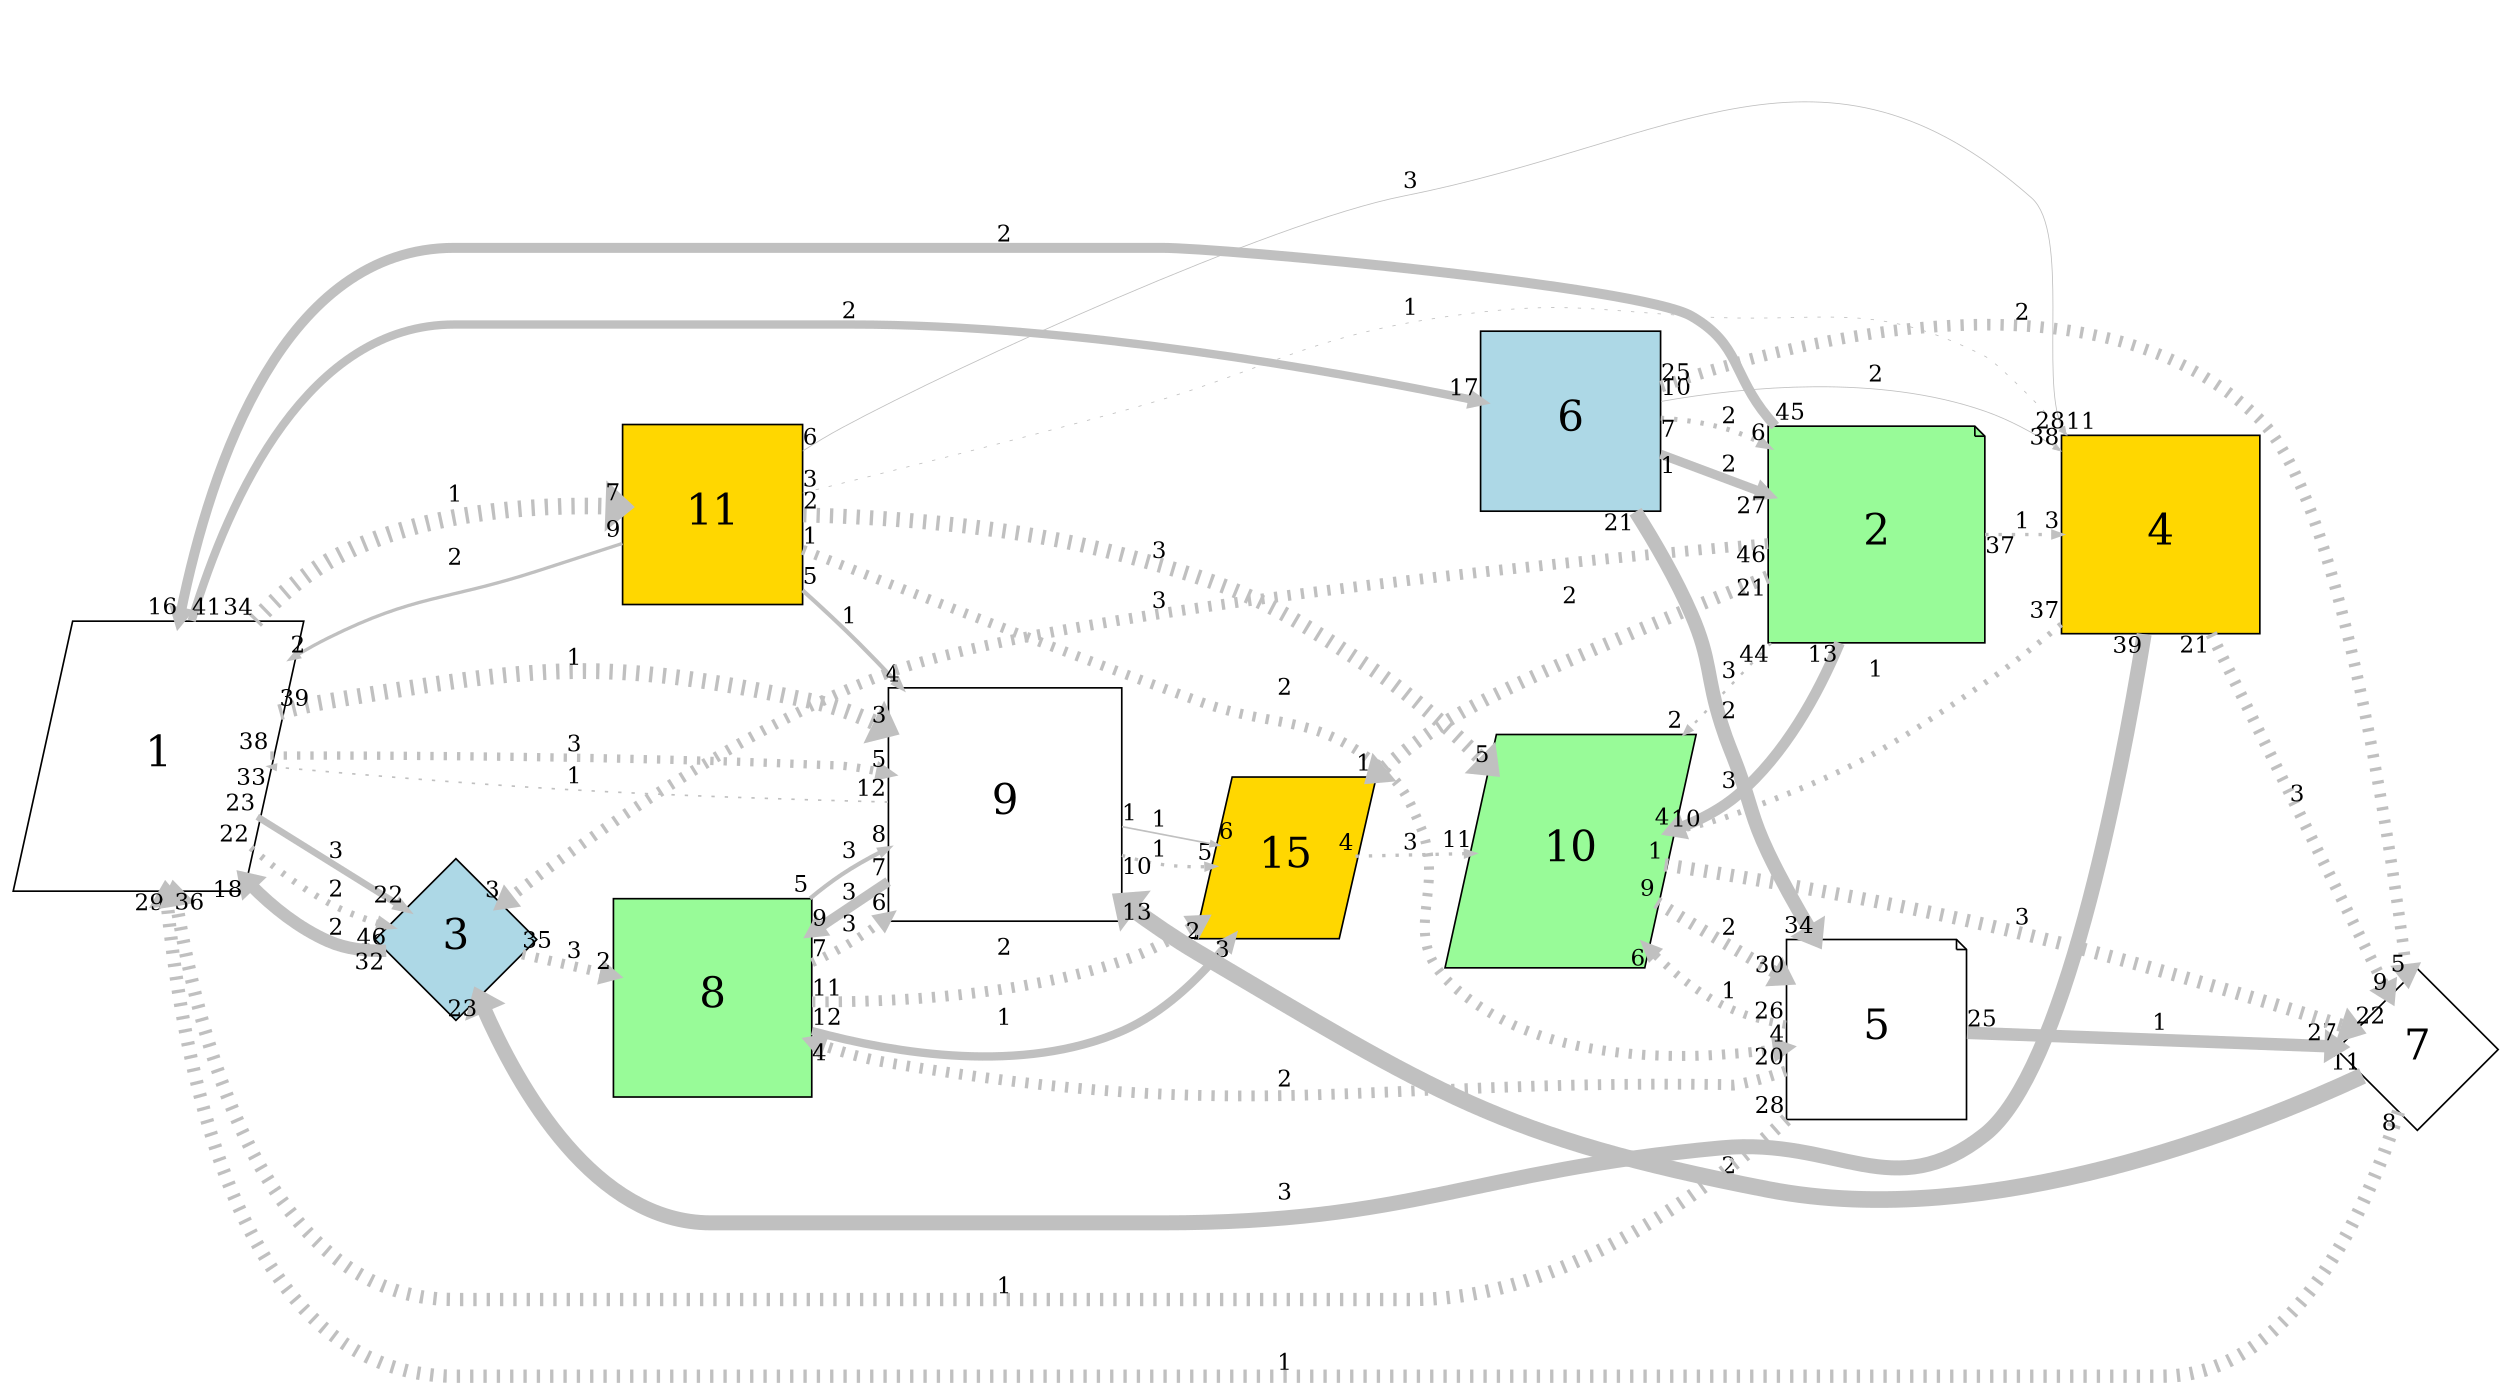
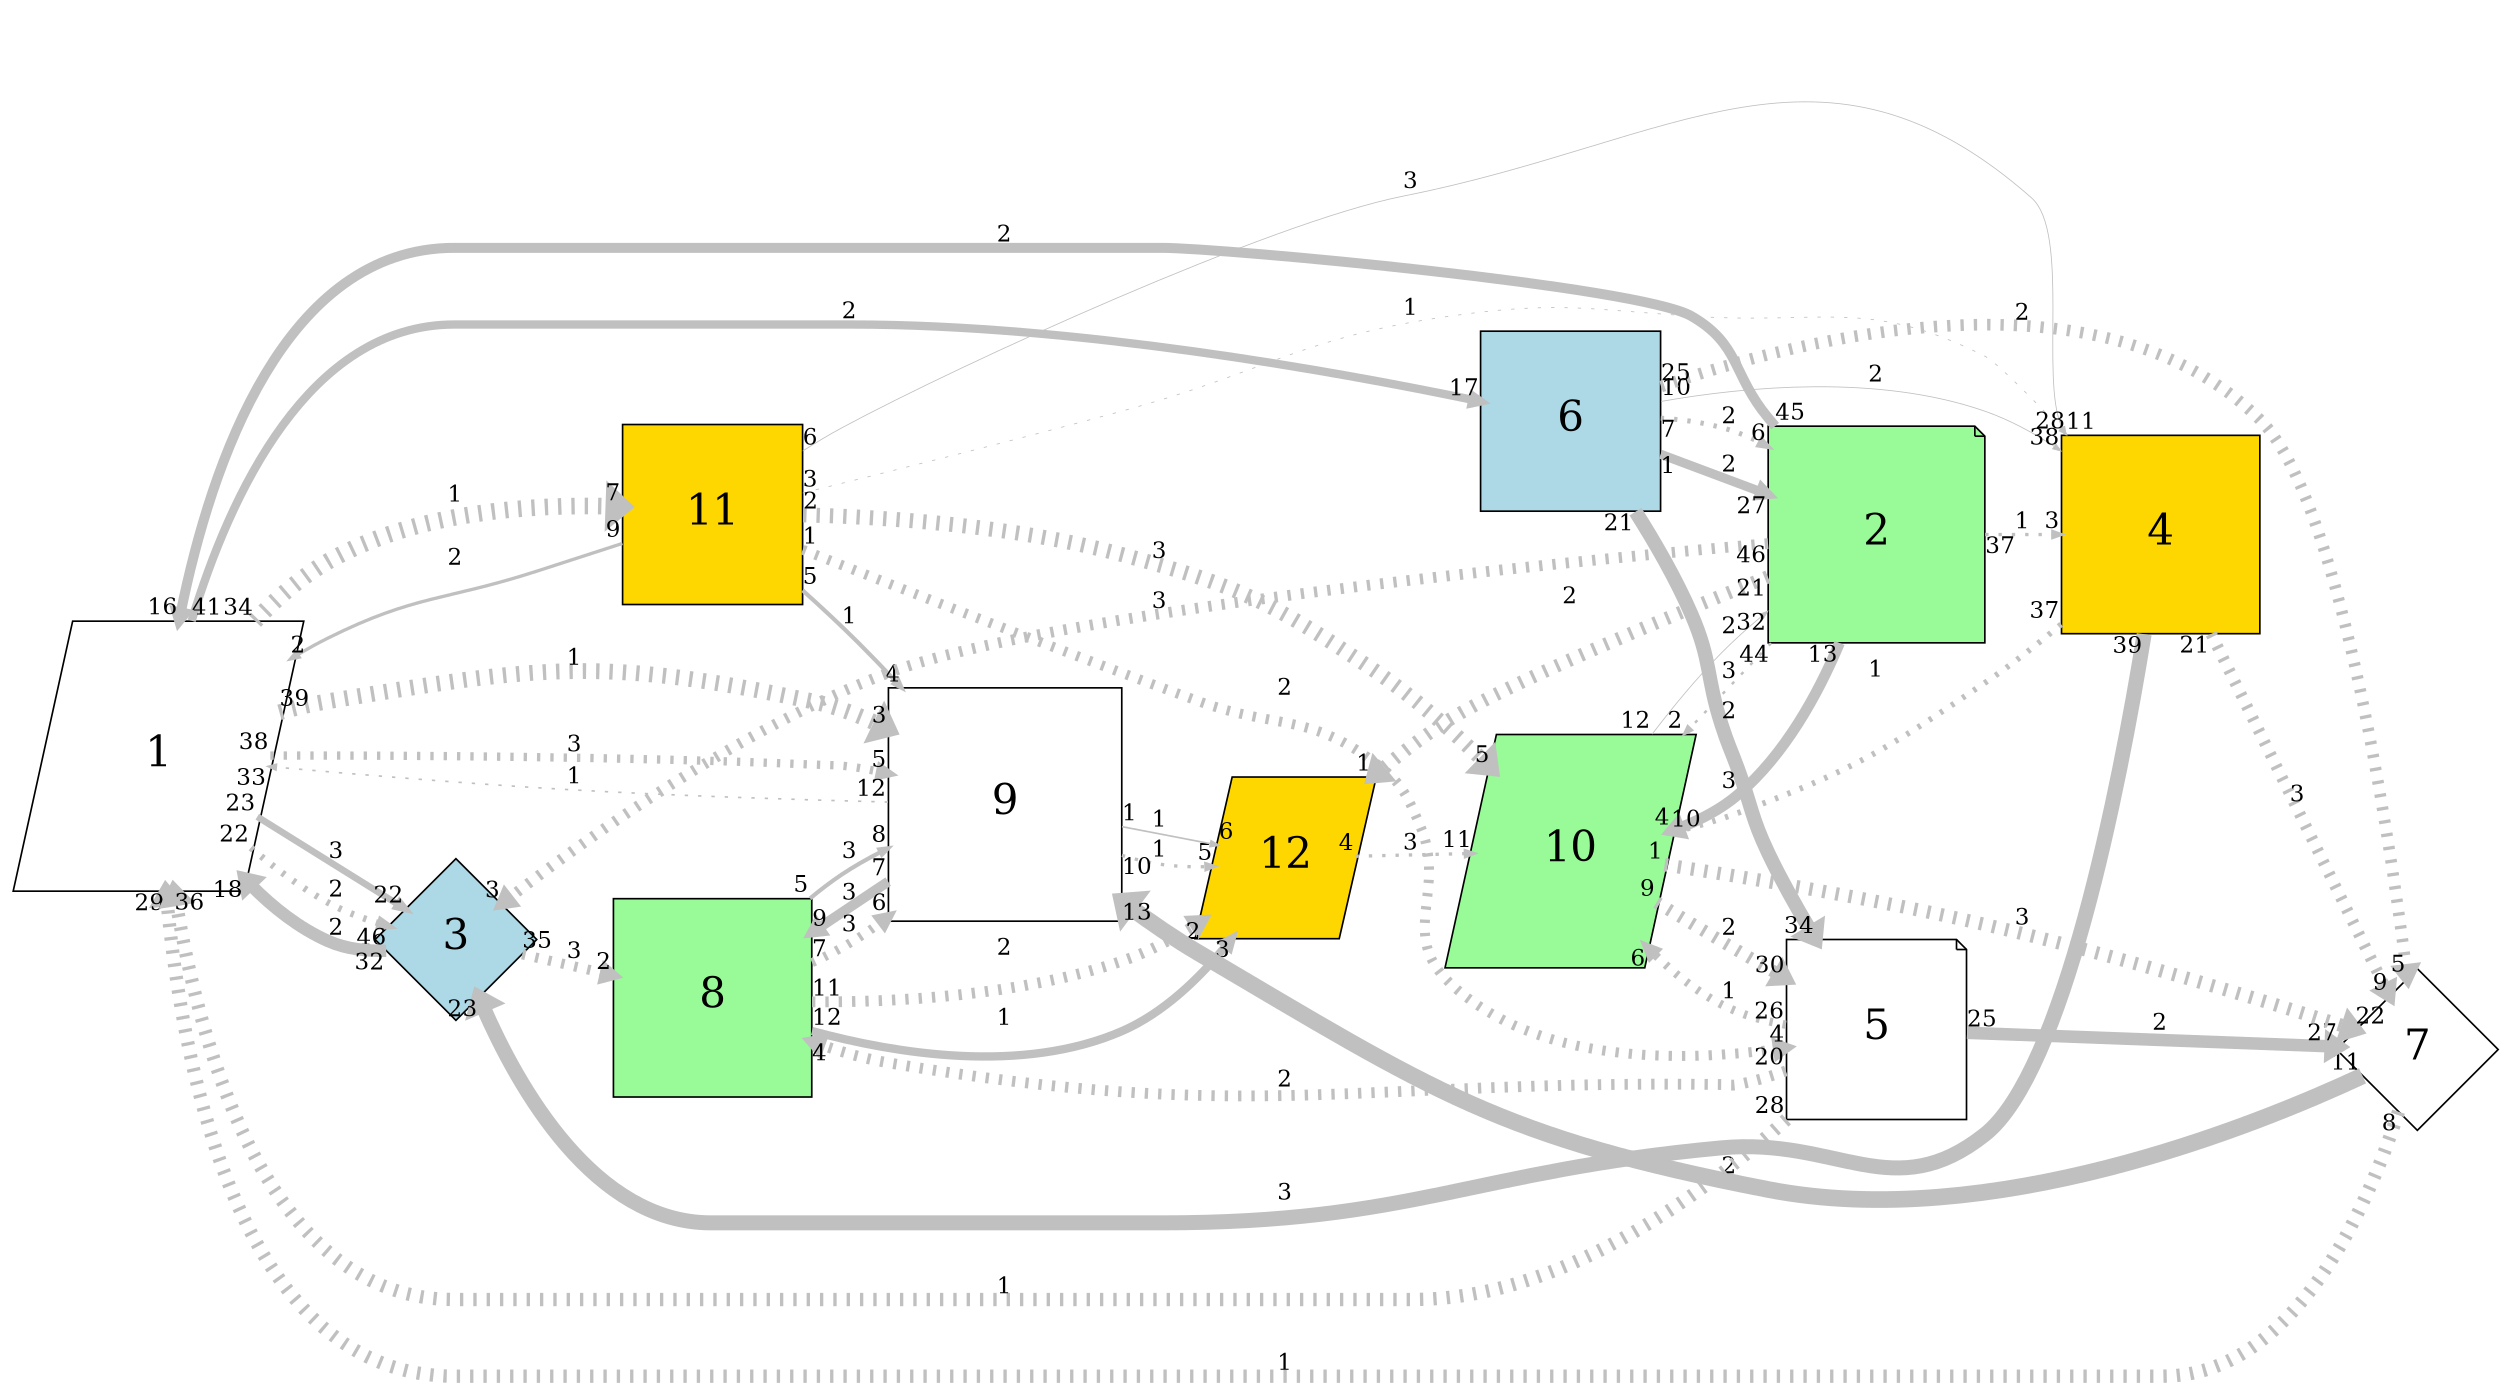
edge "10" -> "2": added, label "2"
node "15": label "15" -> "12"
edge "5" -> "7": label "1" -> "2"
